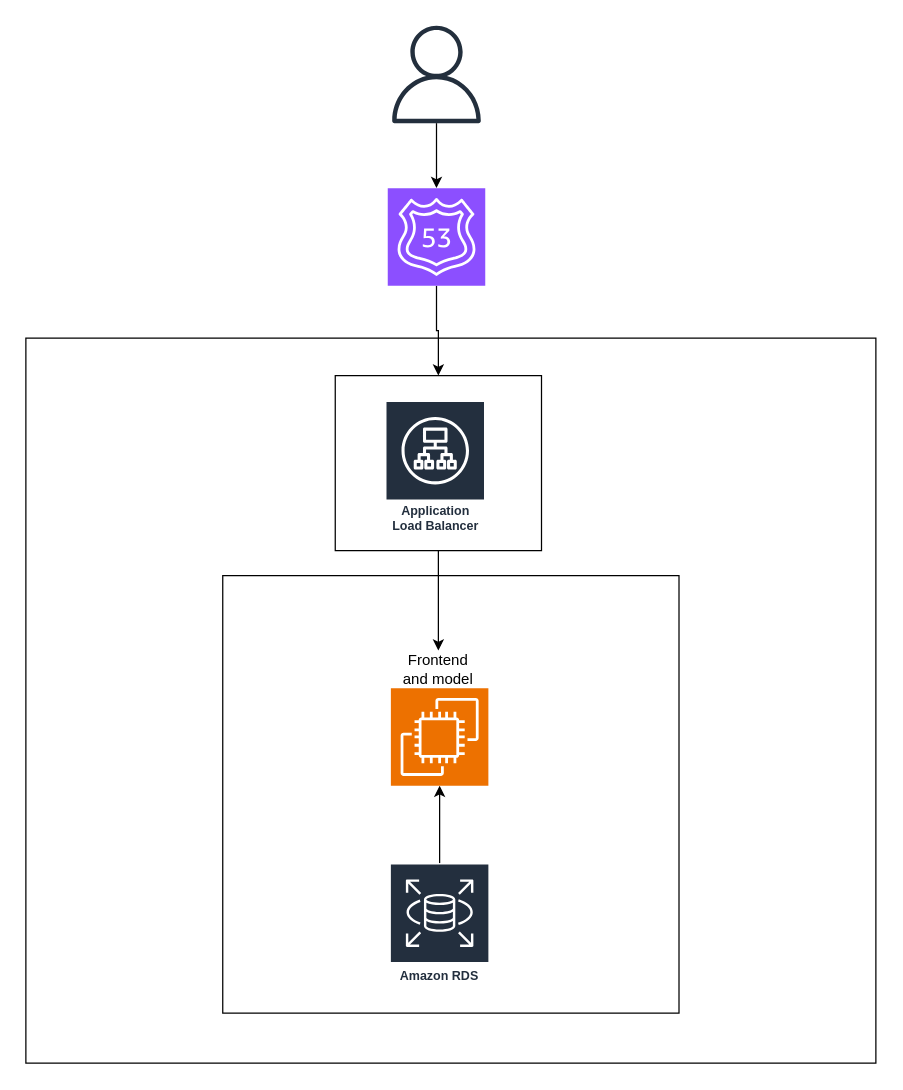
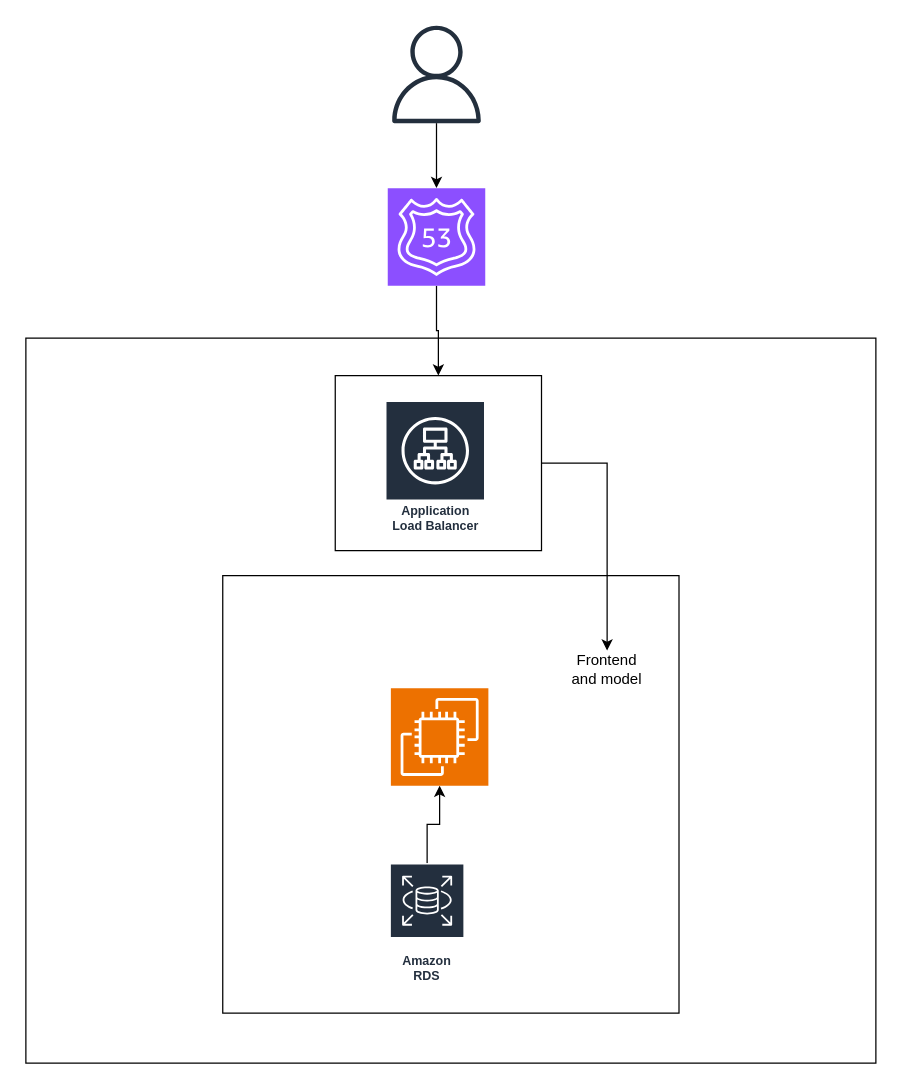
node "Frontend and model": moved (438, 669) -> (607, 669)
node "Amazon RDS": size 100x125 -> 75x125
